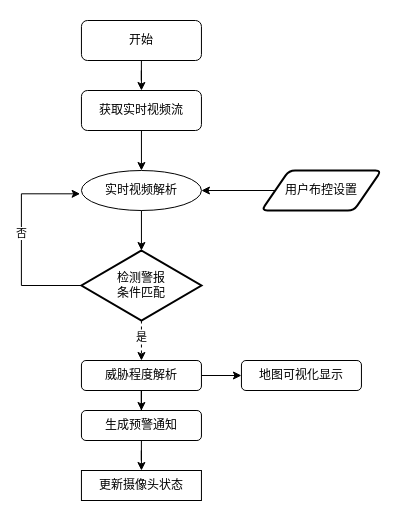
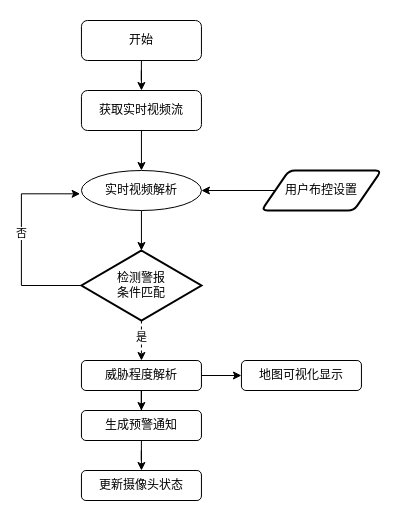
node "更新摄像头状态": shape rectangle -> rounded rectangle
